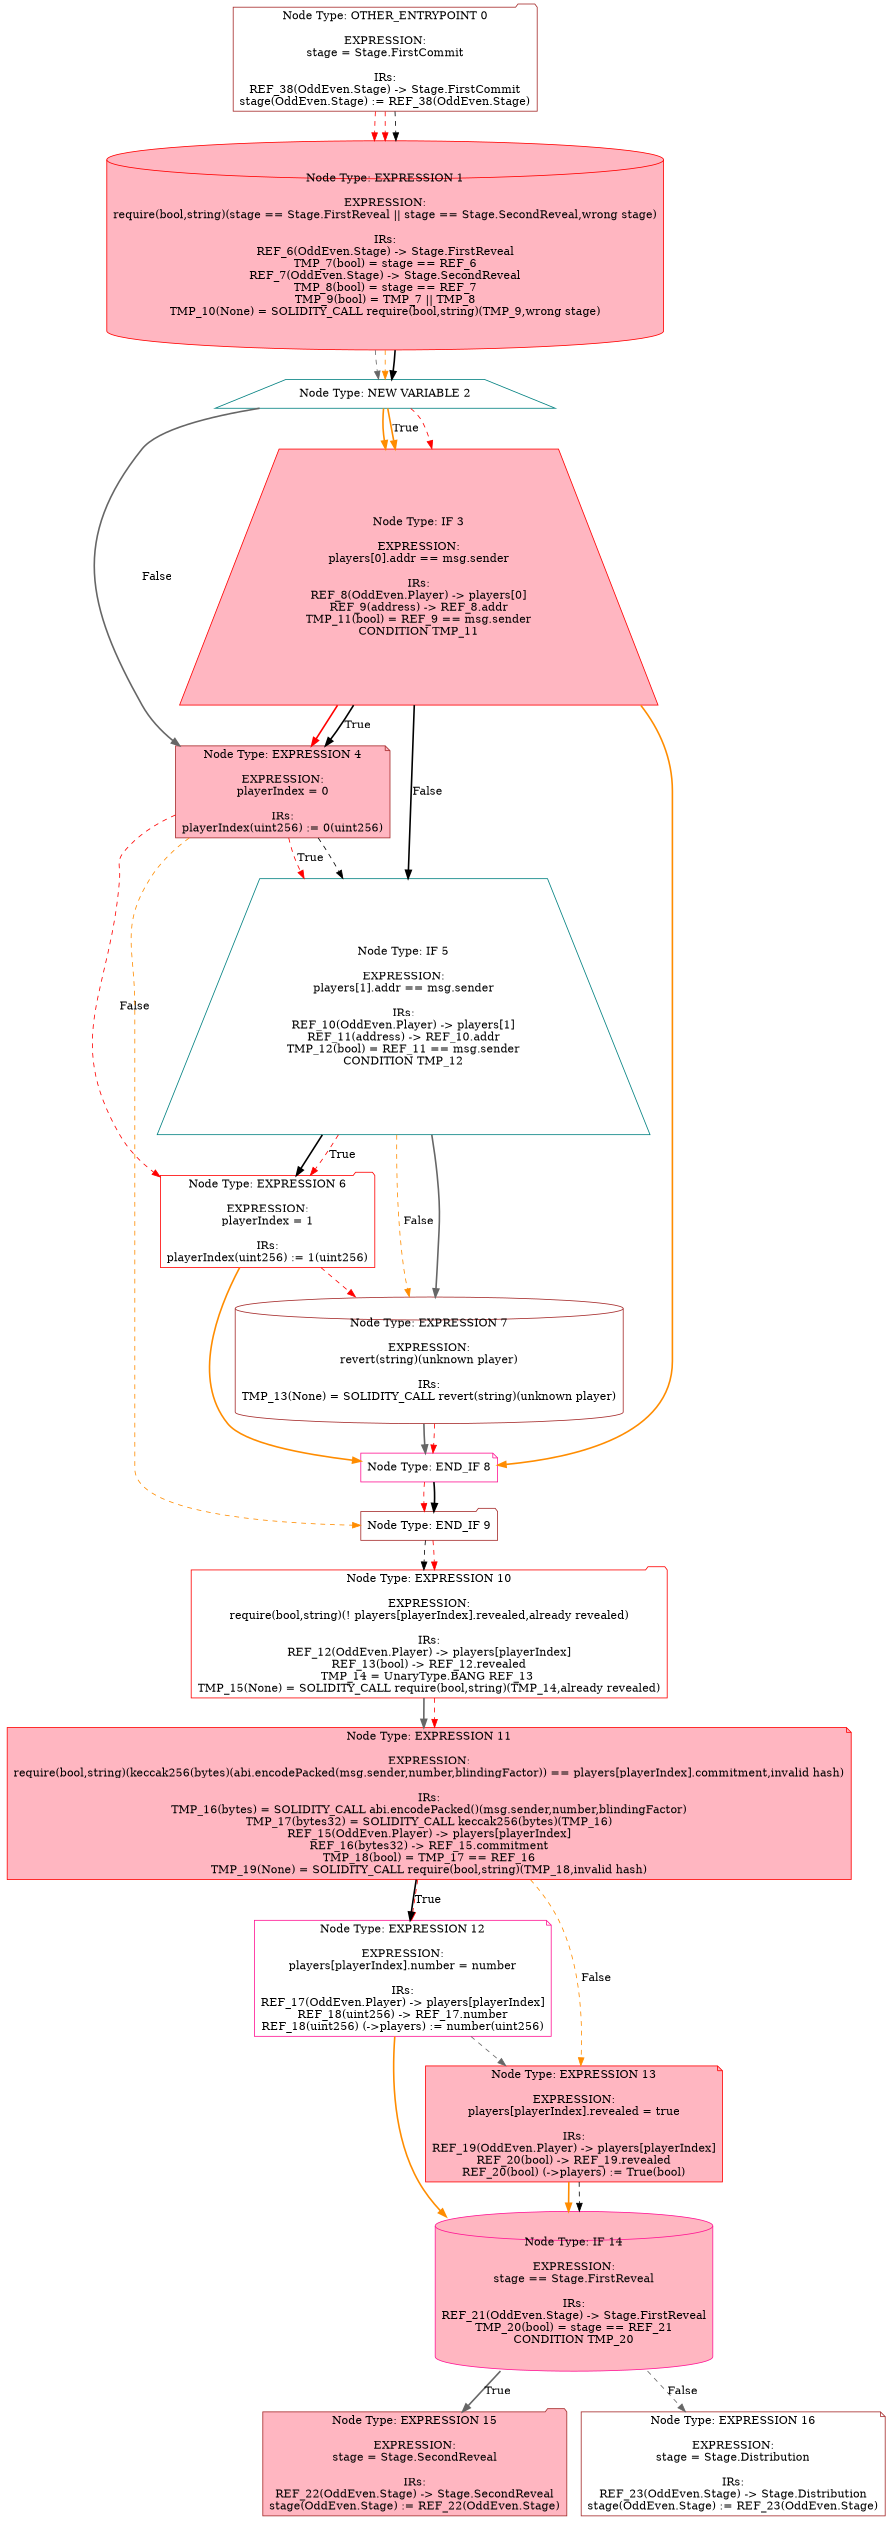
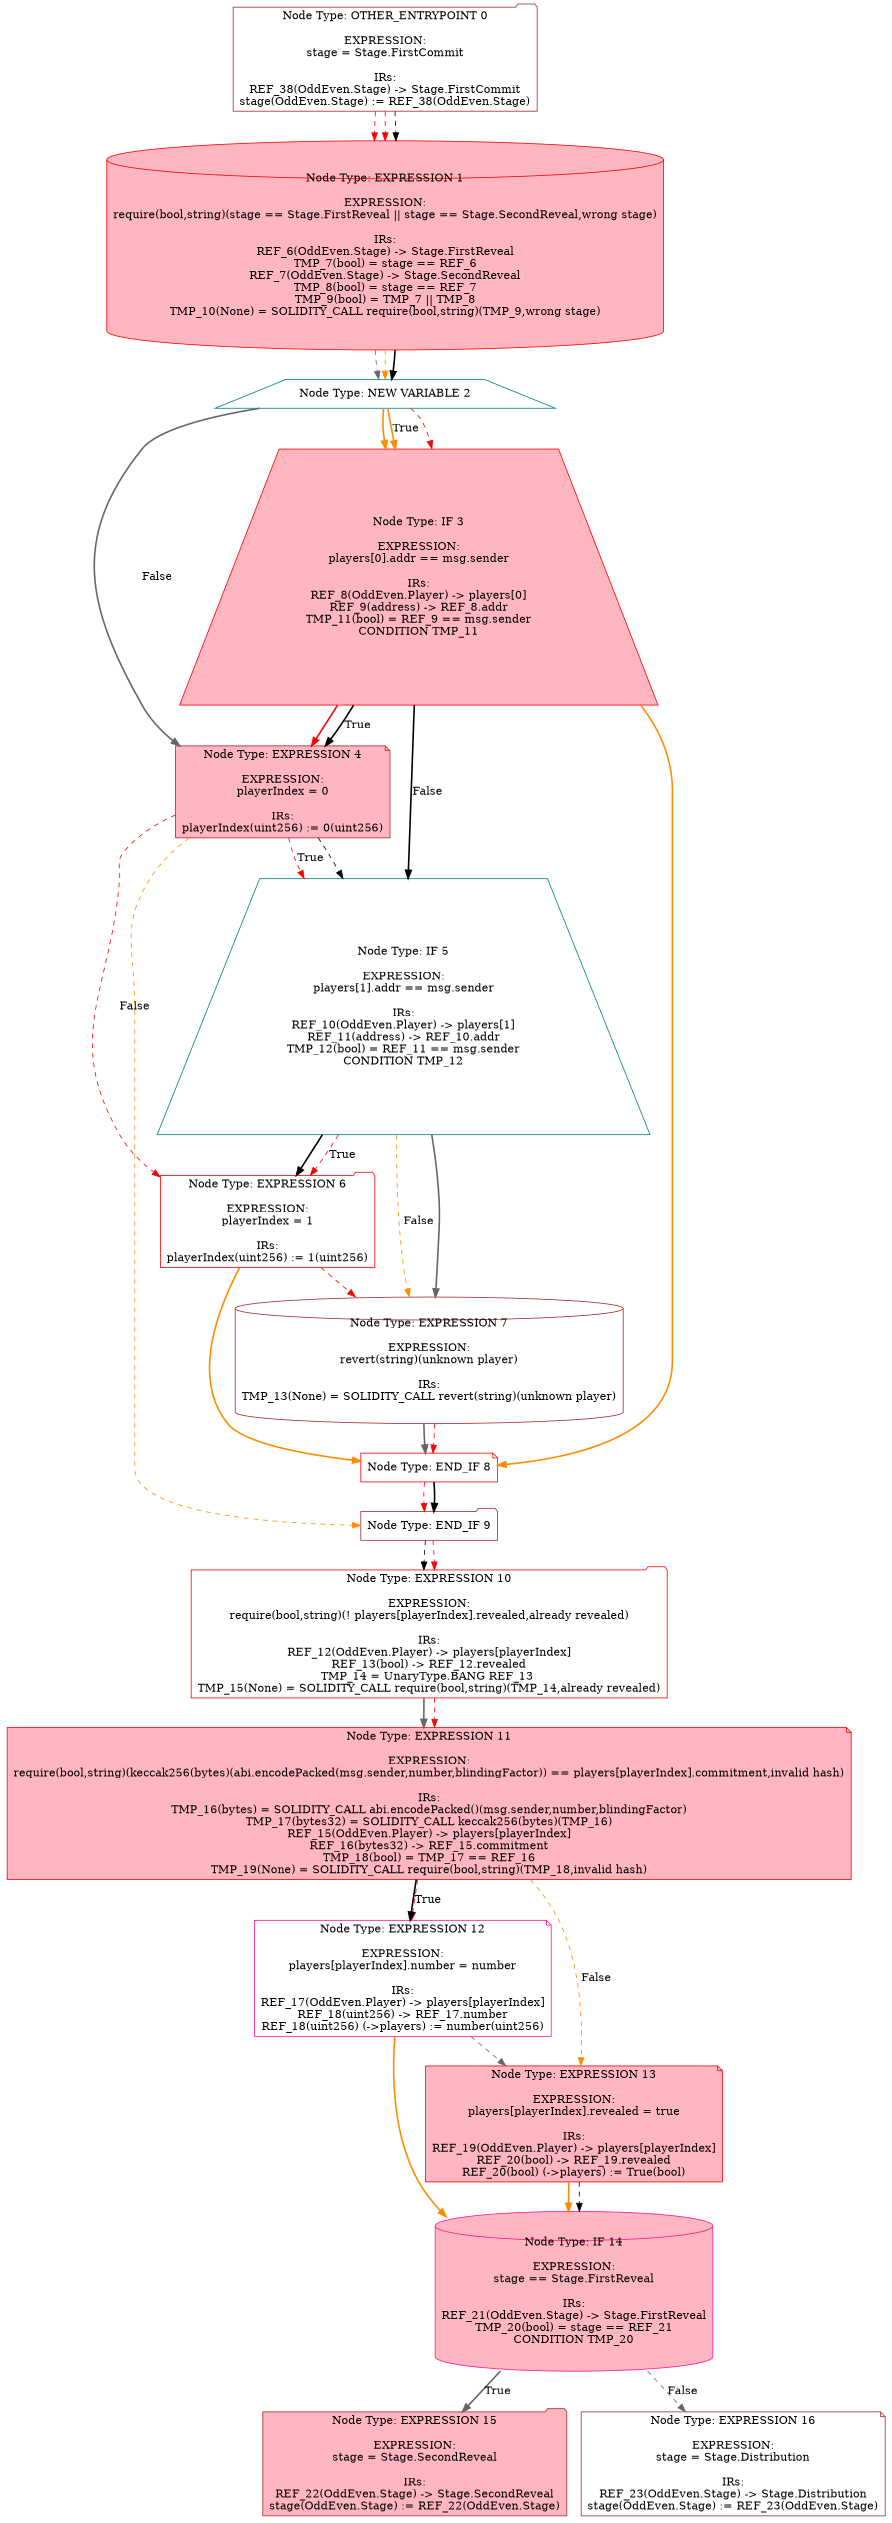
node "Node Type: END_IF 8": color deeppink -> red
